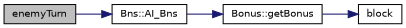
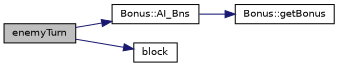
node "Bns::AI_Bns": label "Bns::AI_Bns" -> "Bonus::AI_Bns"
edge "Bonus::getBonus" -> "block": now "enemyTurn" -> "block"
